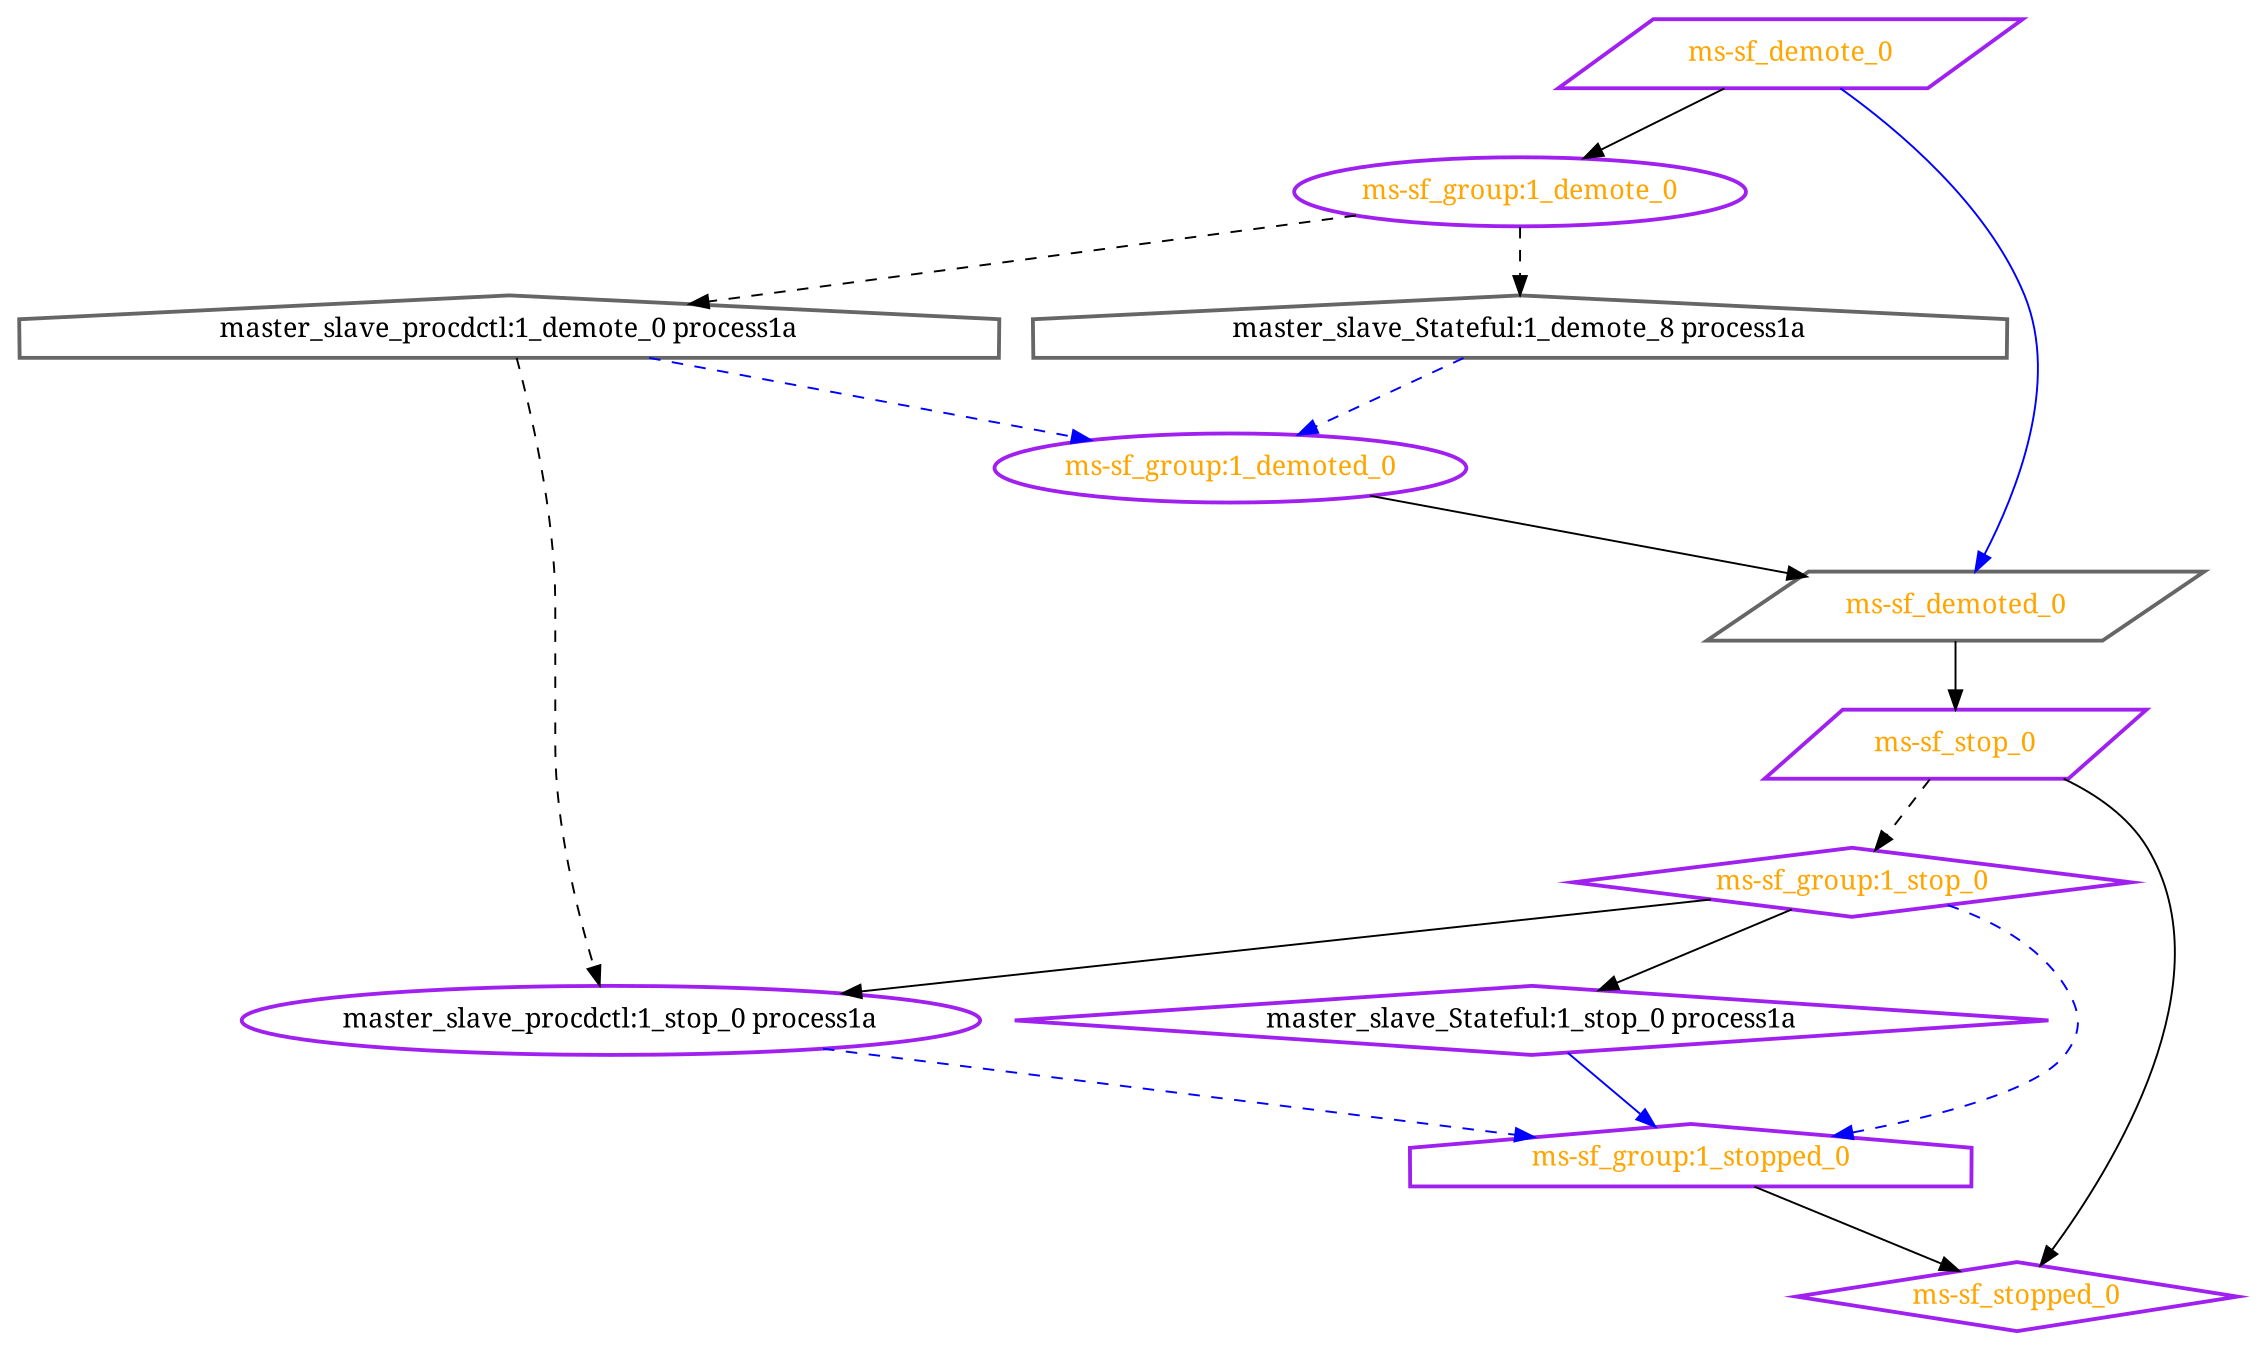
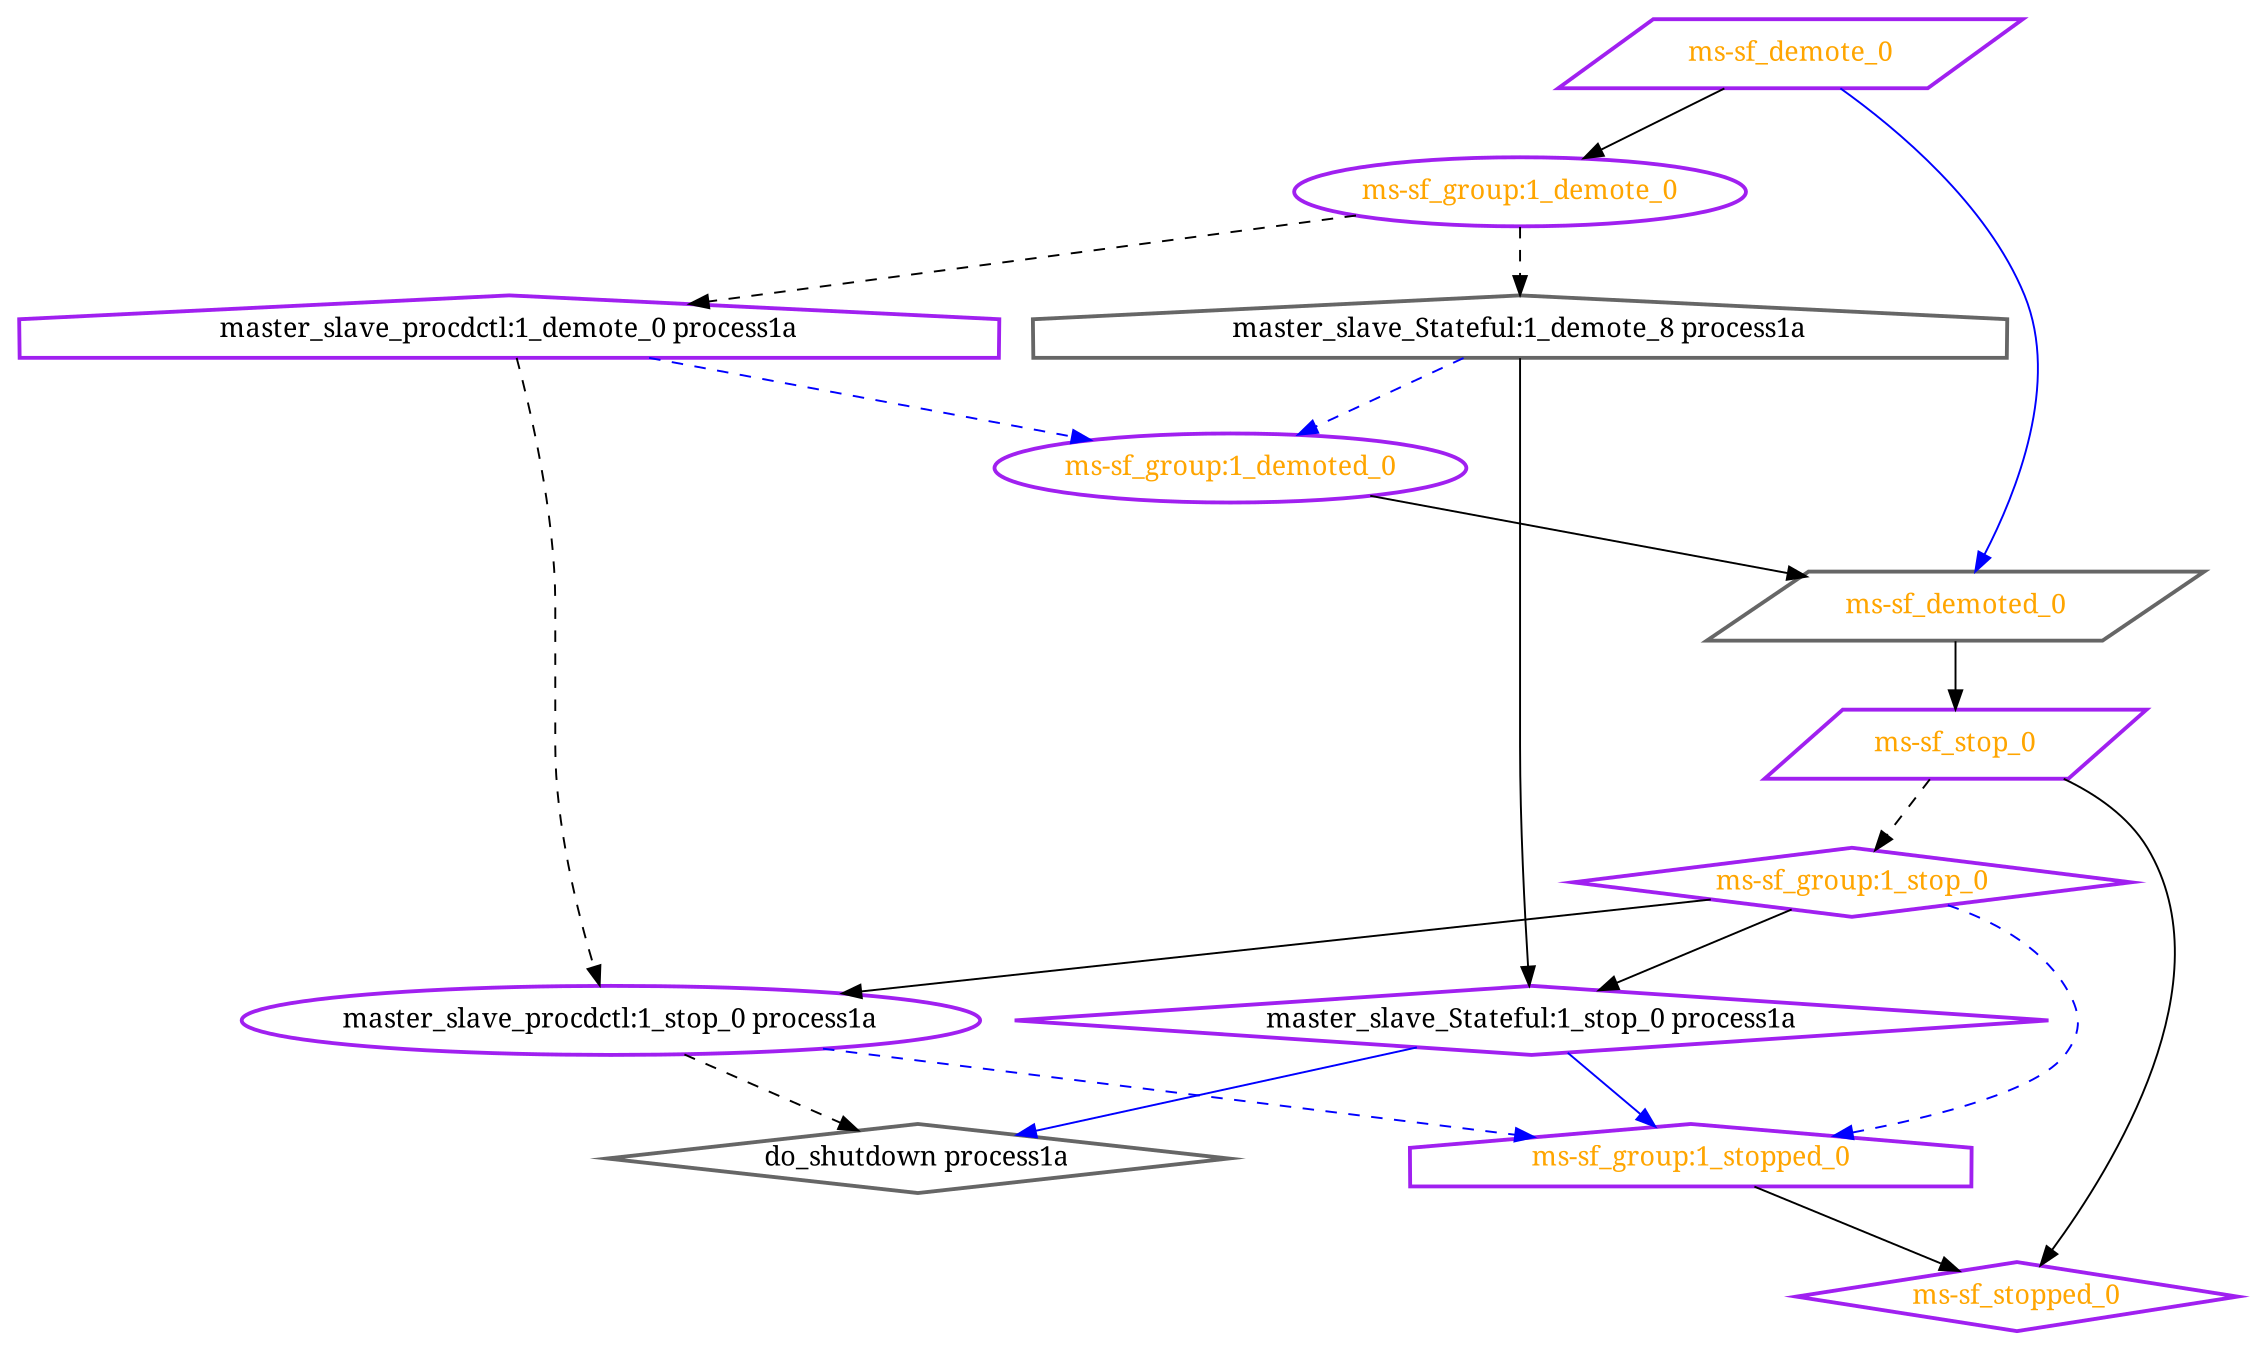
node "master_slave_procdctl:1_demote_0 process1a": color gray40 -> purple
edge "master_slave_Stateful:1_demote_8 process1a" -> "master_slave_Stateful:1_stop_0 process1a": added
node "do_shutdown process1a": added
